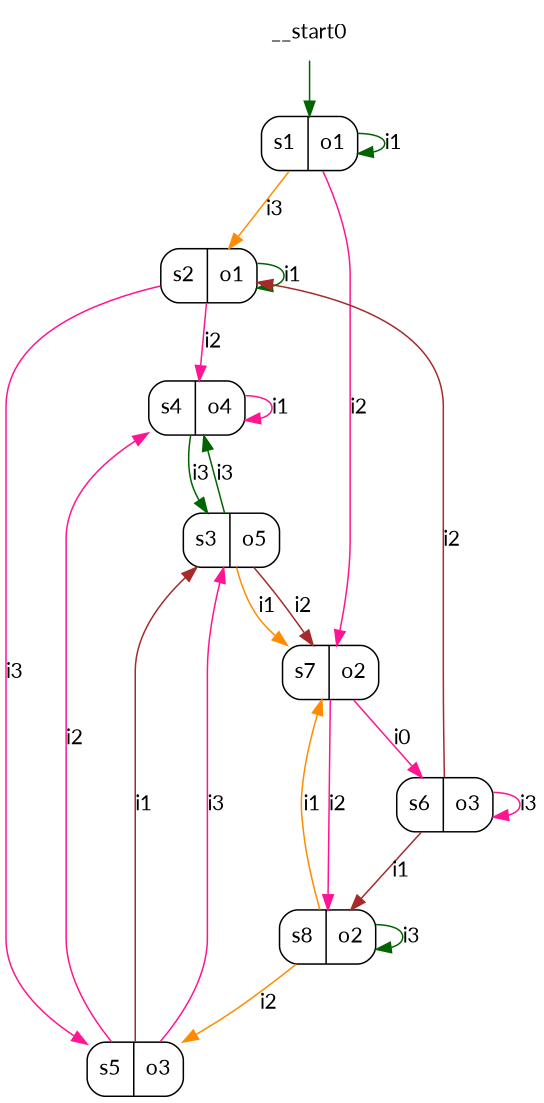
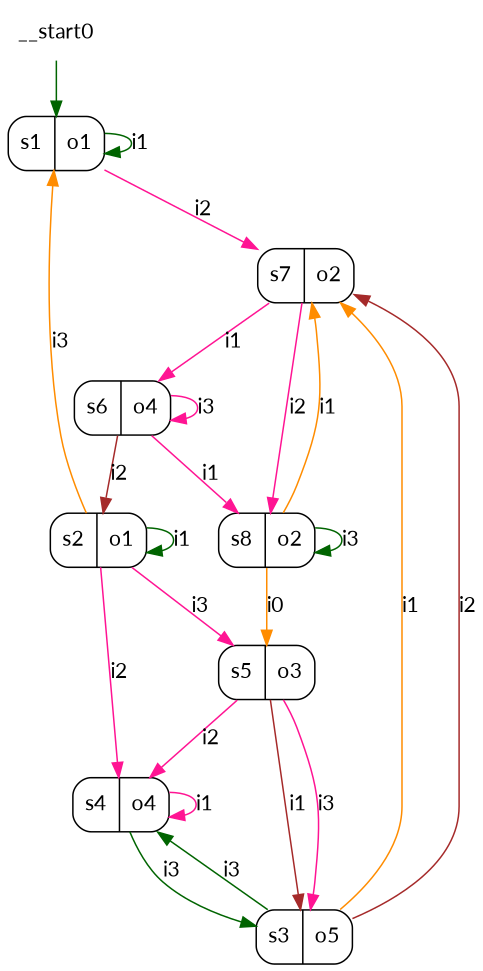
edge "s1" -> "s2": reversed
edge "s7" -> "s6": label "i0" -> "i1"
node "s6": text "o3" -> "o4"
edge "s6" -> "s8": color brown -> deeppink
edge "s8" -> "s5": label "i2" -> "i0"
